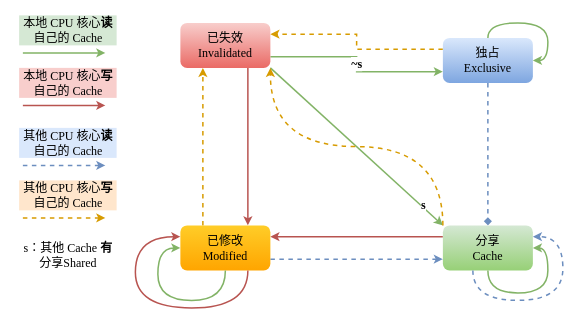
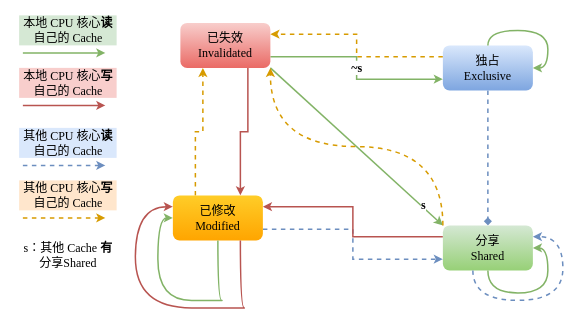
node "独占Exclusive": moved (488, 60) -> (488, 68)
node "已修改Modified": moved (225, 248) -> (218, 218)
node "分享Cache": label "分享Cache" -> "分享Shared"
